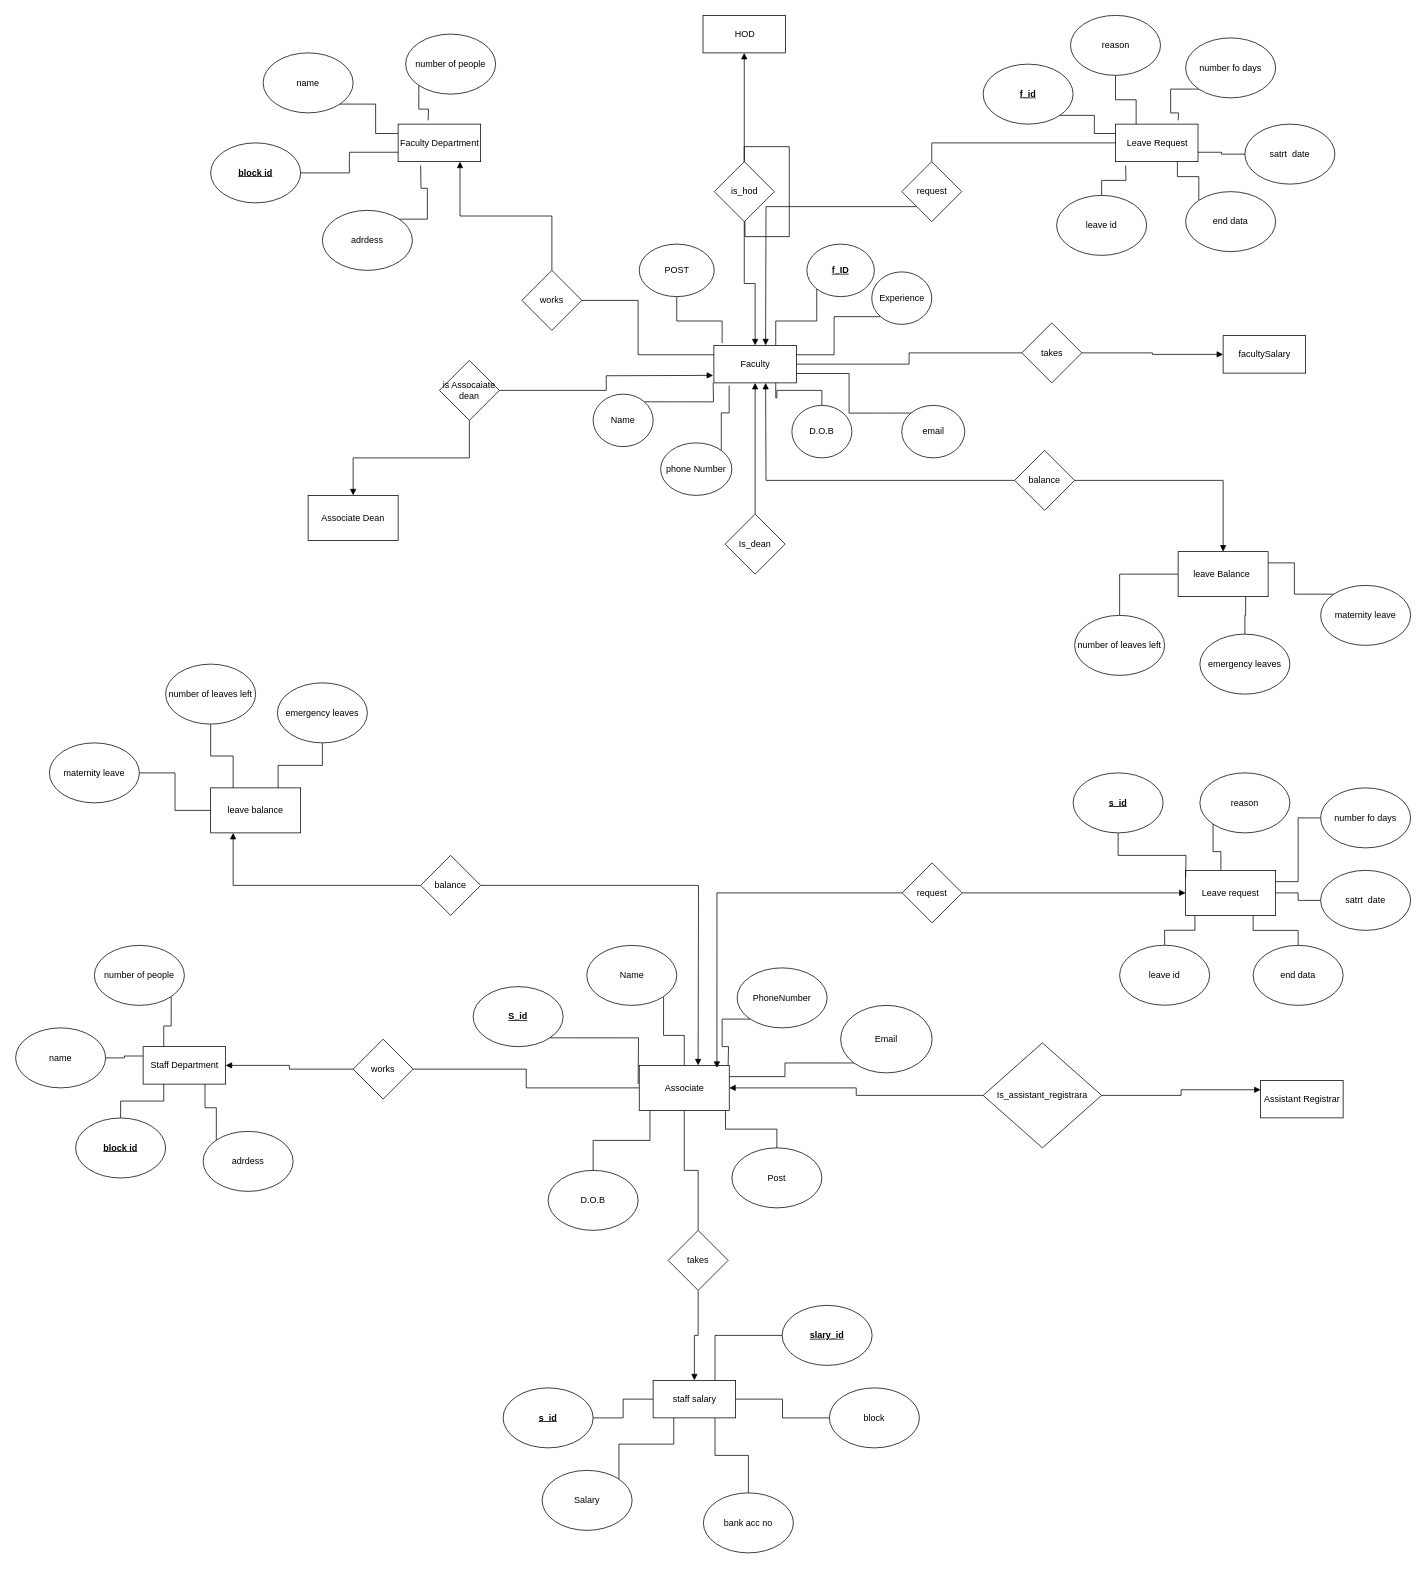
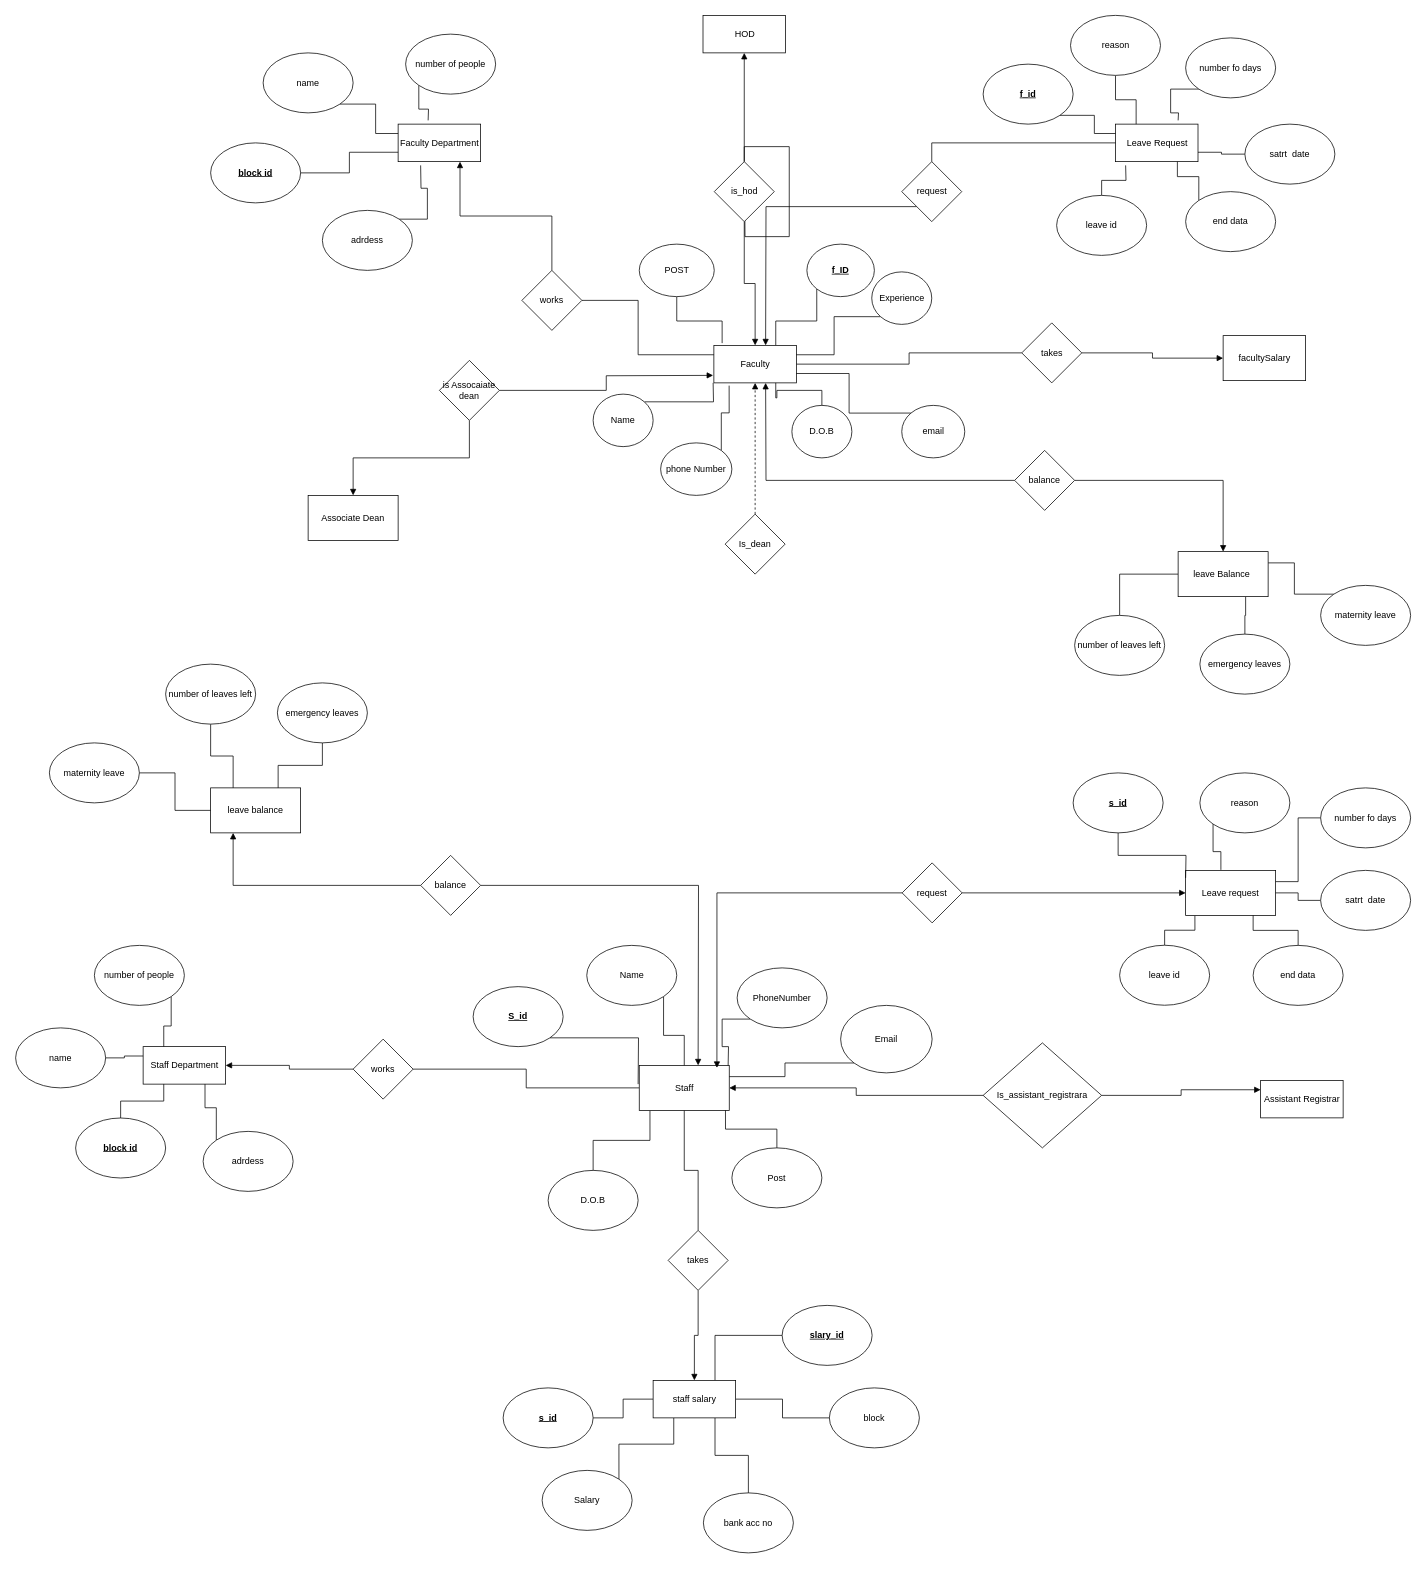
node "facultySalary": size 83x38 -> 83x45
edge "Is_dean" -> "Faculty": style solid -> dashed
node "Associate": label "Associate" -> "Staff"
